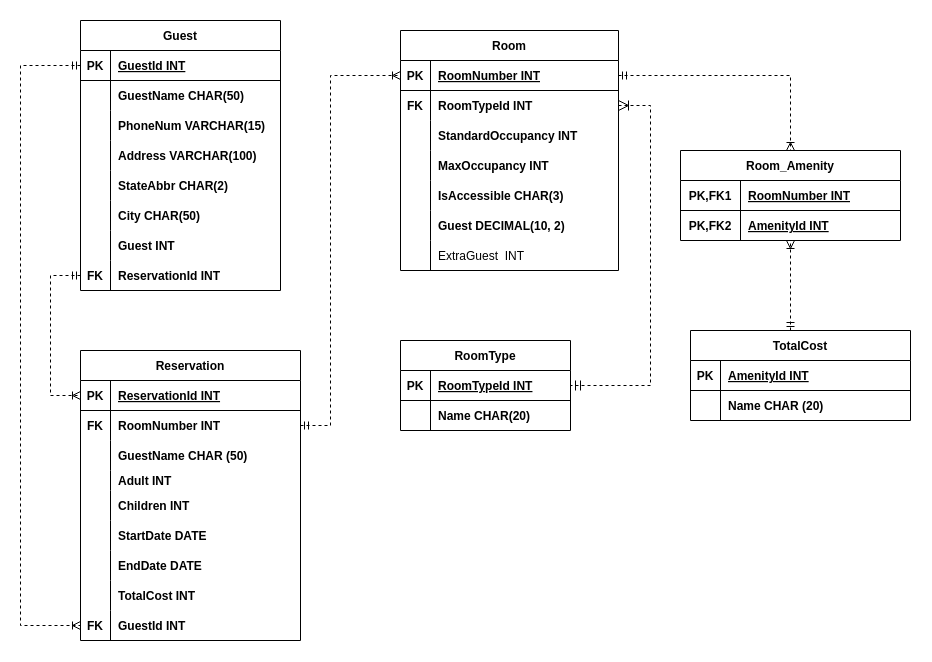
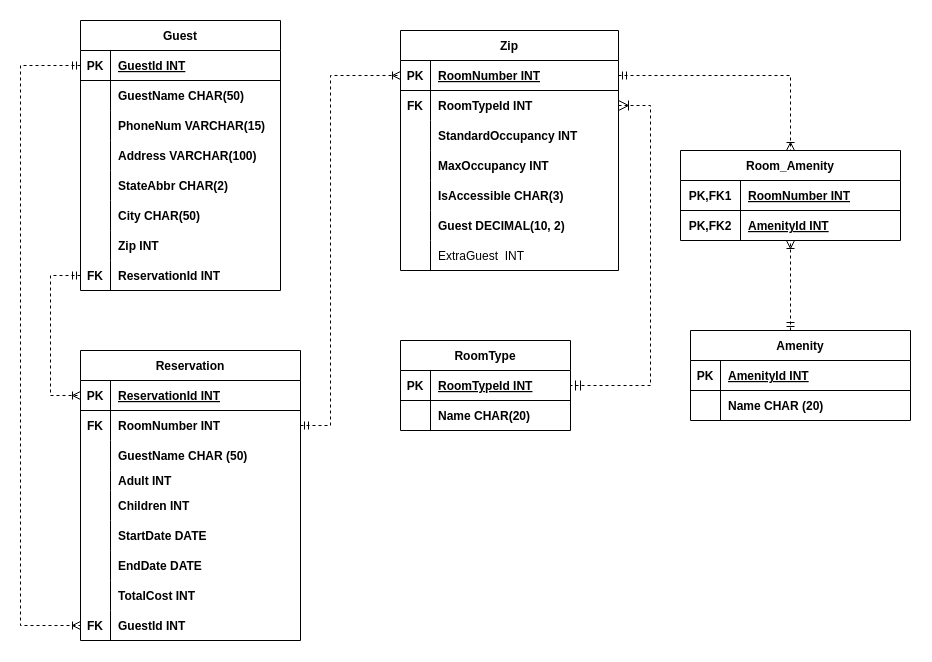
node "Room": label "Room" -> "Zip"
node "Guest INT": label "Guest INT" -> "Zip INT"
node "TotalCost": label "TotalCost" -> "Amenity"
